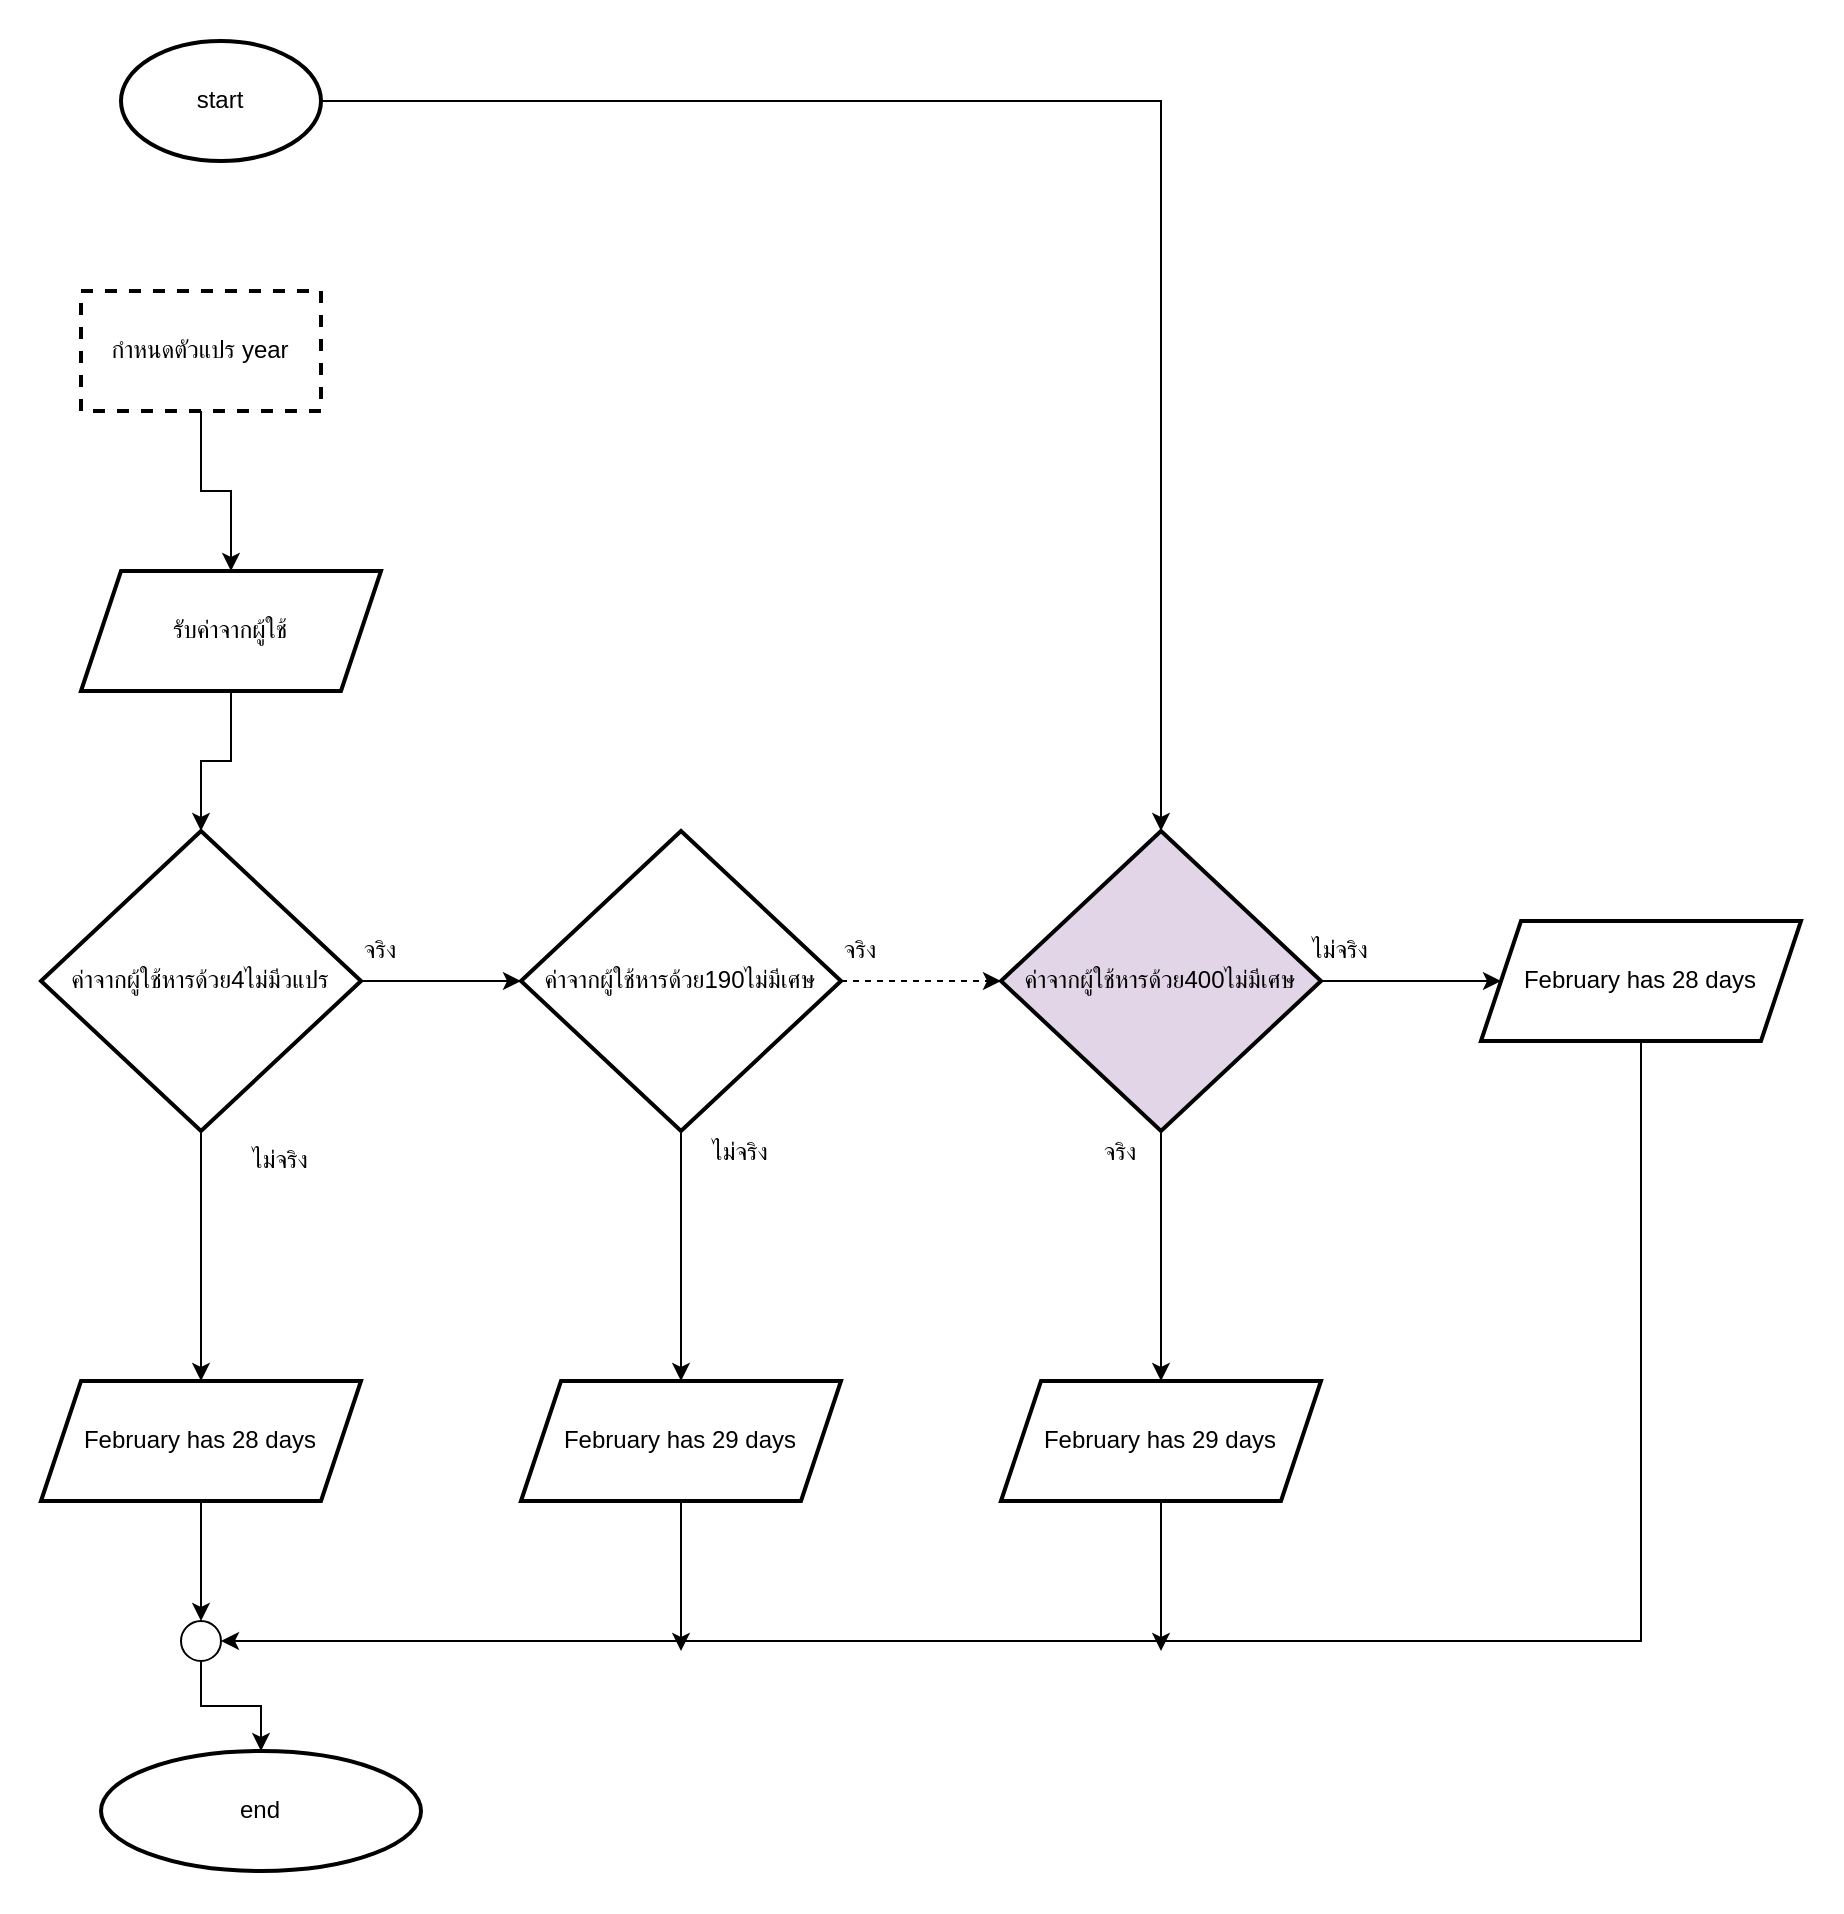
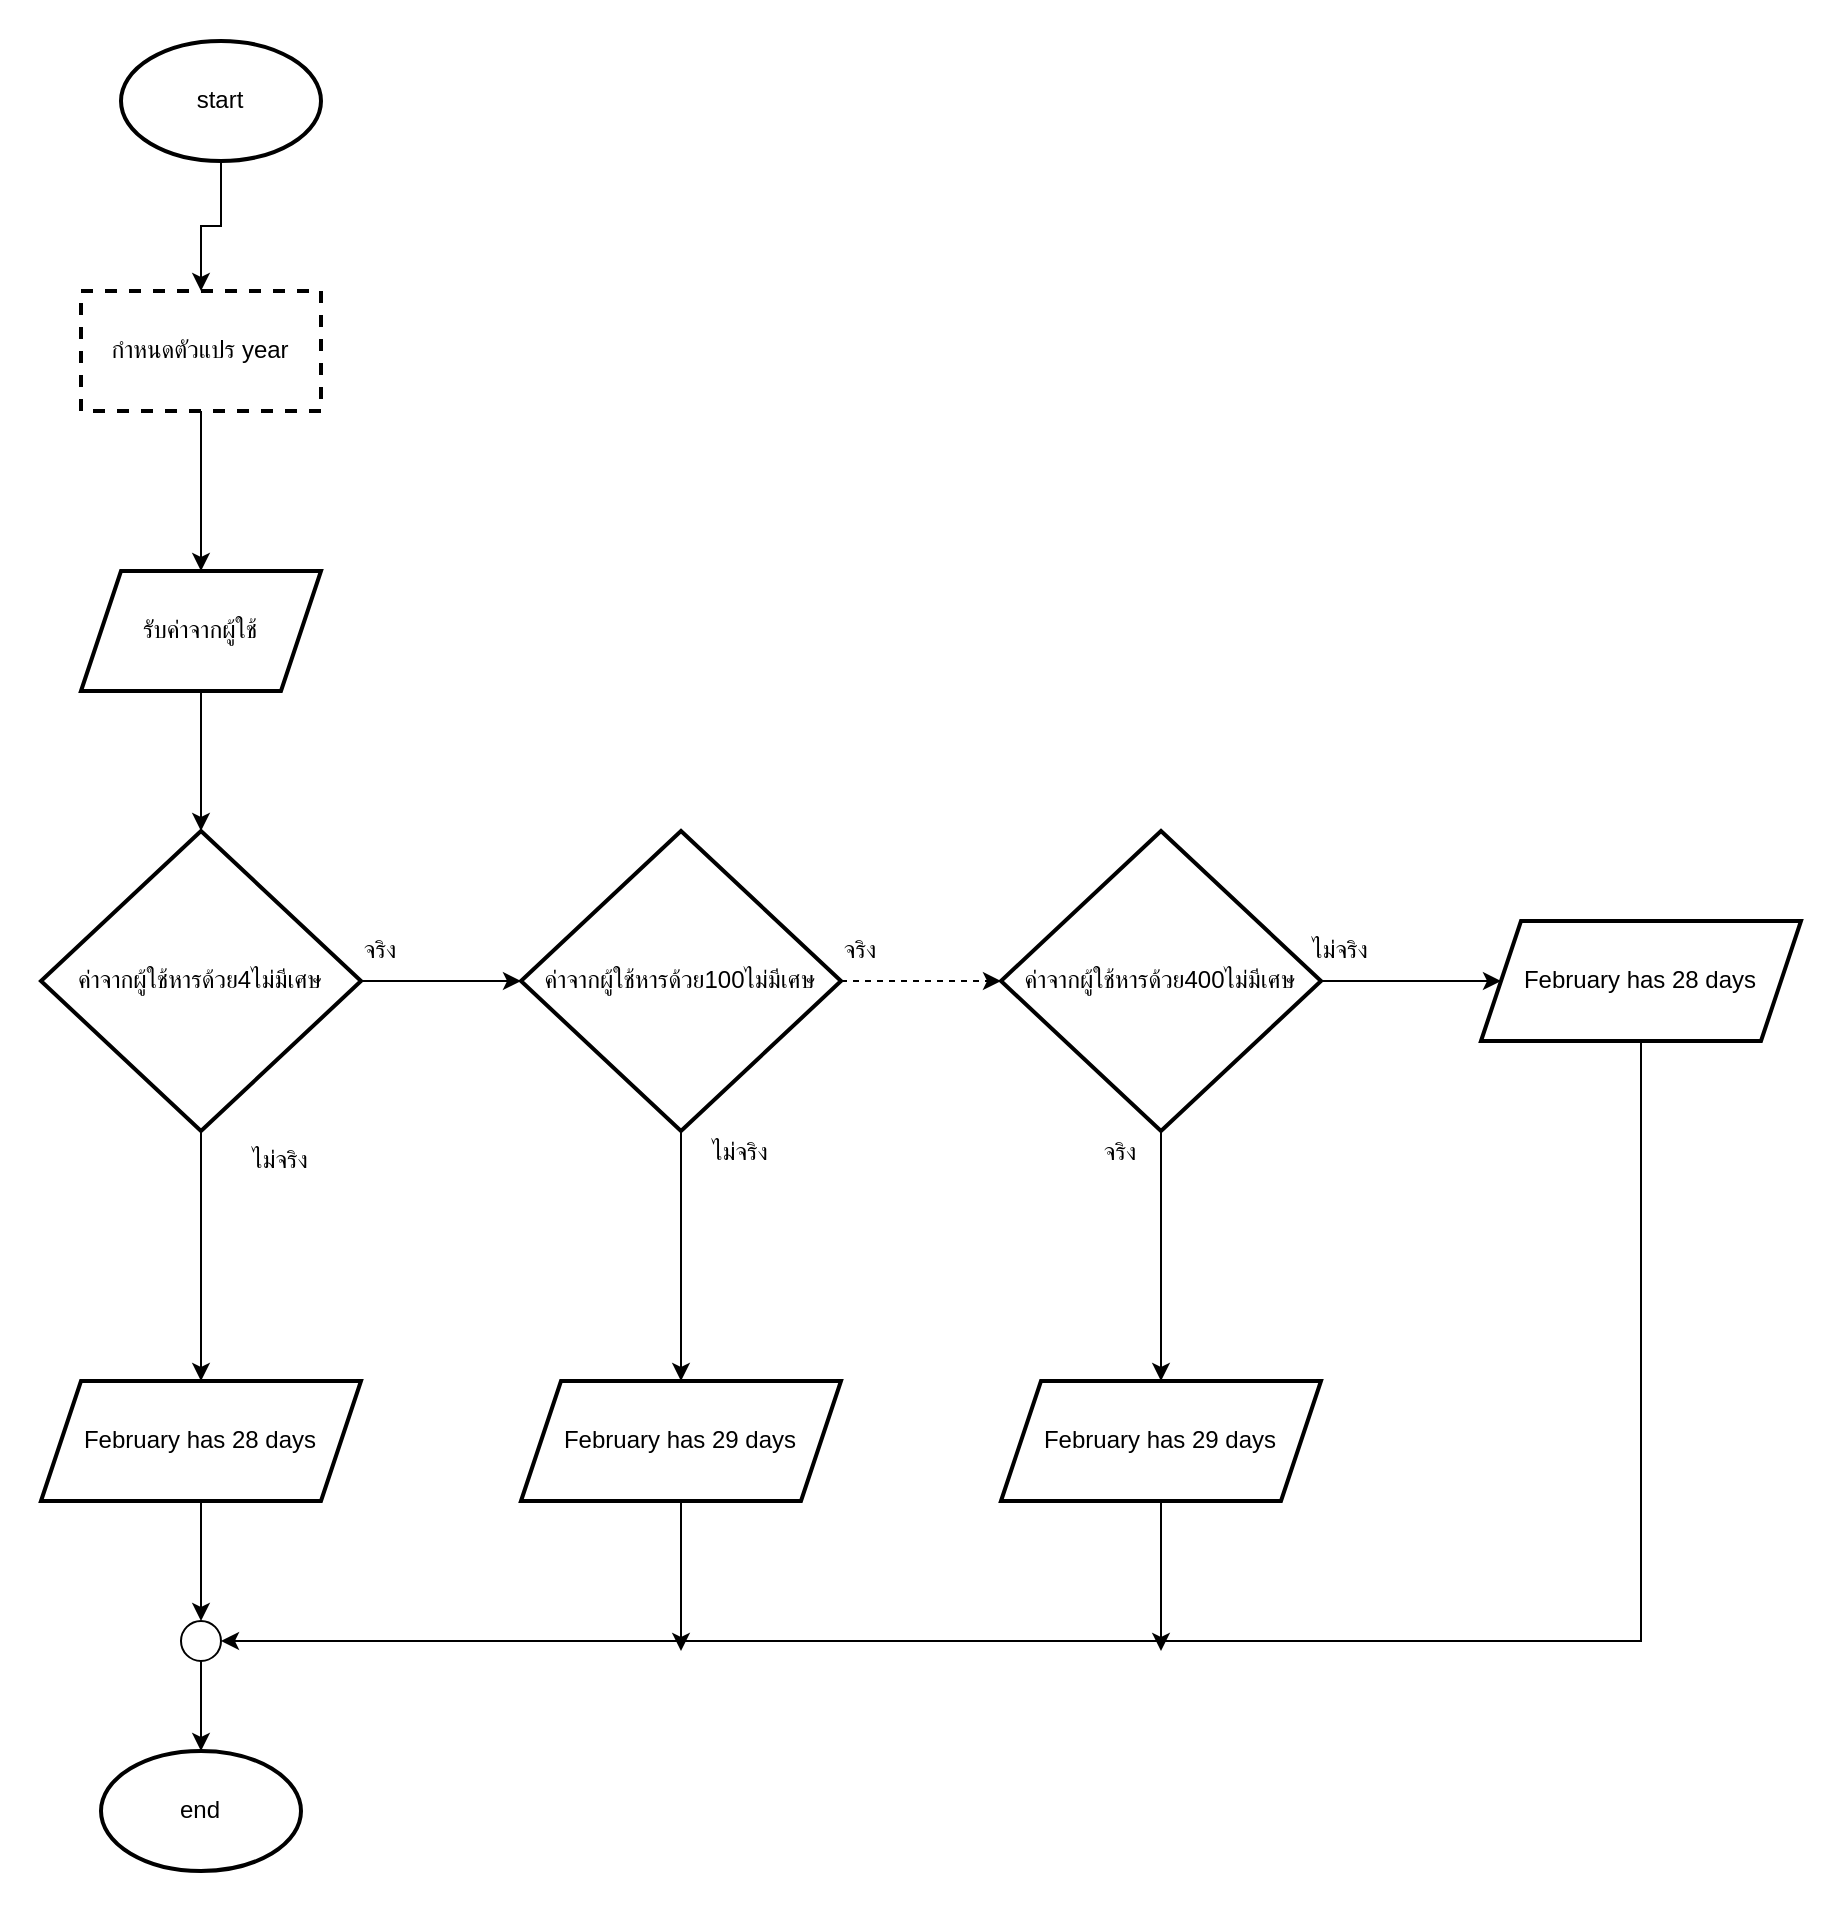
edge "start" -> "ค่าจากผู้ใช้หารด้วย400ไม่มีเศษ": now "start" -> "กำหนดตัวแปร year"
node "รับค่าจากผู้ใช้": size 300x120 -> 240x120
node "ค่าจากผู้ใช้หารด้วย4ไม่มีวแปร": label "ค่าจากผู้ใช้หารด้วย4ไม่มีวแปร" -> "ค่าจากผู้ใช้หารด้วย4ไม่มีเศษ"
node "ค่าจากผู้ใช้หารด้วย190ไม่มีเศษ": label "ค่าจากผู้ใช้หารด้วย190ไม่มีเศษ" -> "ค่าจากผู้ใช้หารด้วย100ไม่มีเศษ"
node "ค่าจากผู้ใช้หารด้วย400ไม่มีเศษ": fillcolor #e1d5e7 -> #ffffff
node "end": size 320x120 -> 200x120
